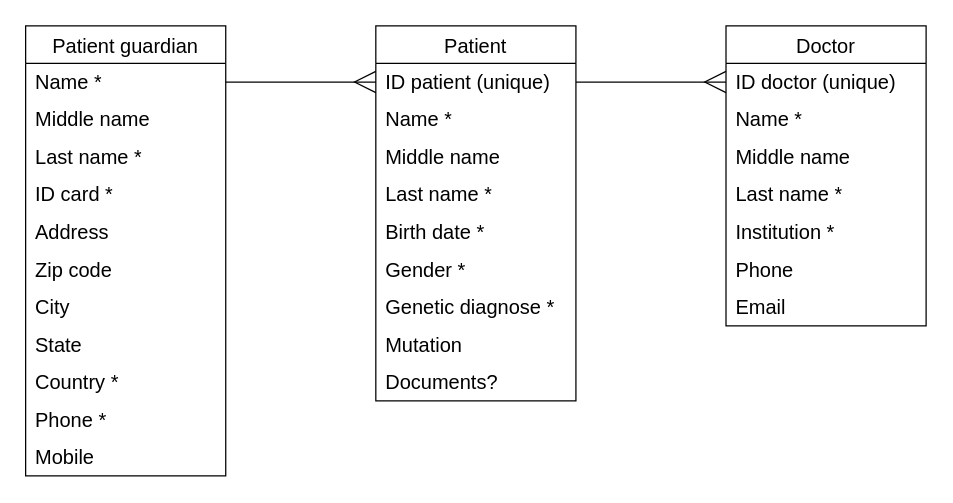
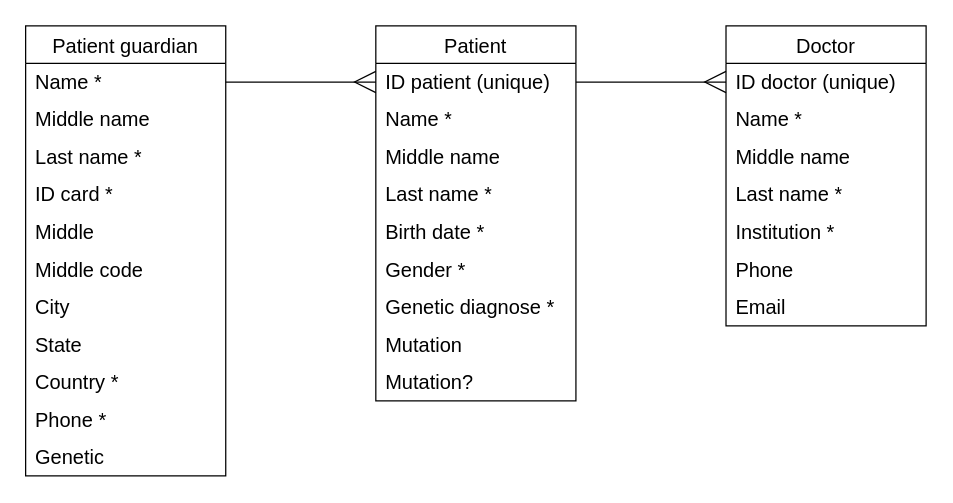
node "Address": label "Address" -> "Middle"
node "Zip code": label "Zip code" -> "Middle code"
node "Documents?": label "Documents?" -> "Mutation?"
node "Mobile": label "Mobile" -> "Genetic"
